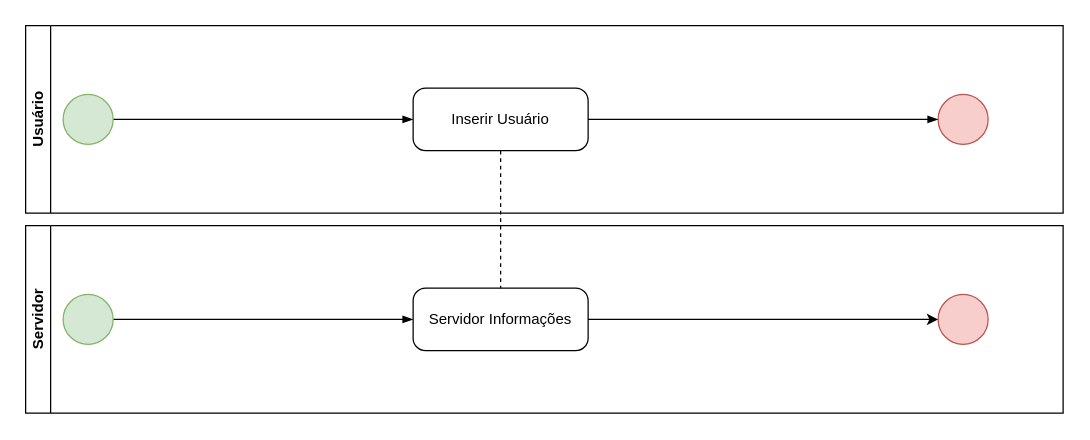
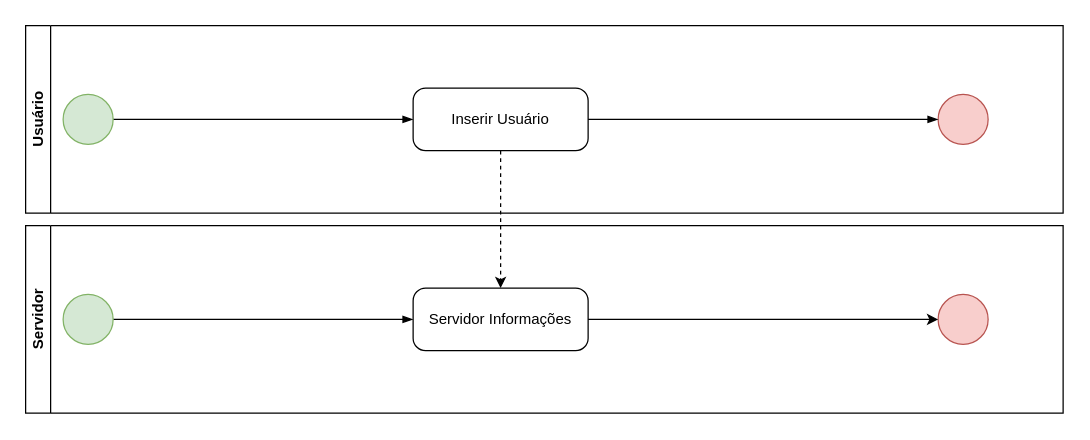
edge "Inserir Usuário" -- "Servidor Informações": arrowhead none -> classic
